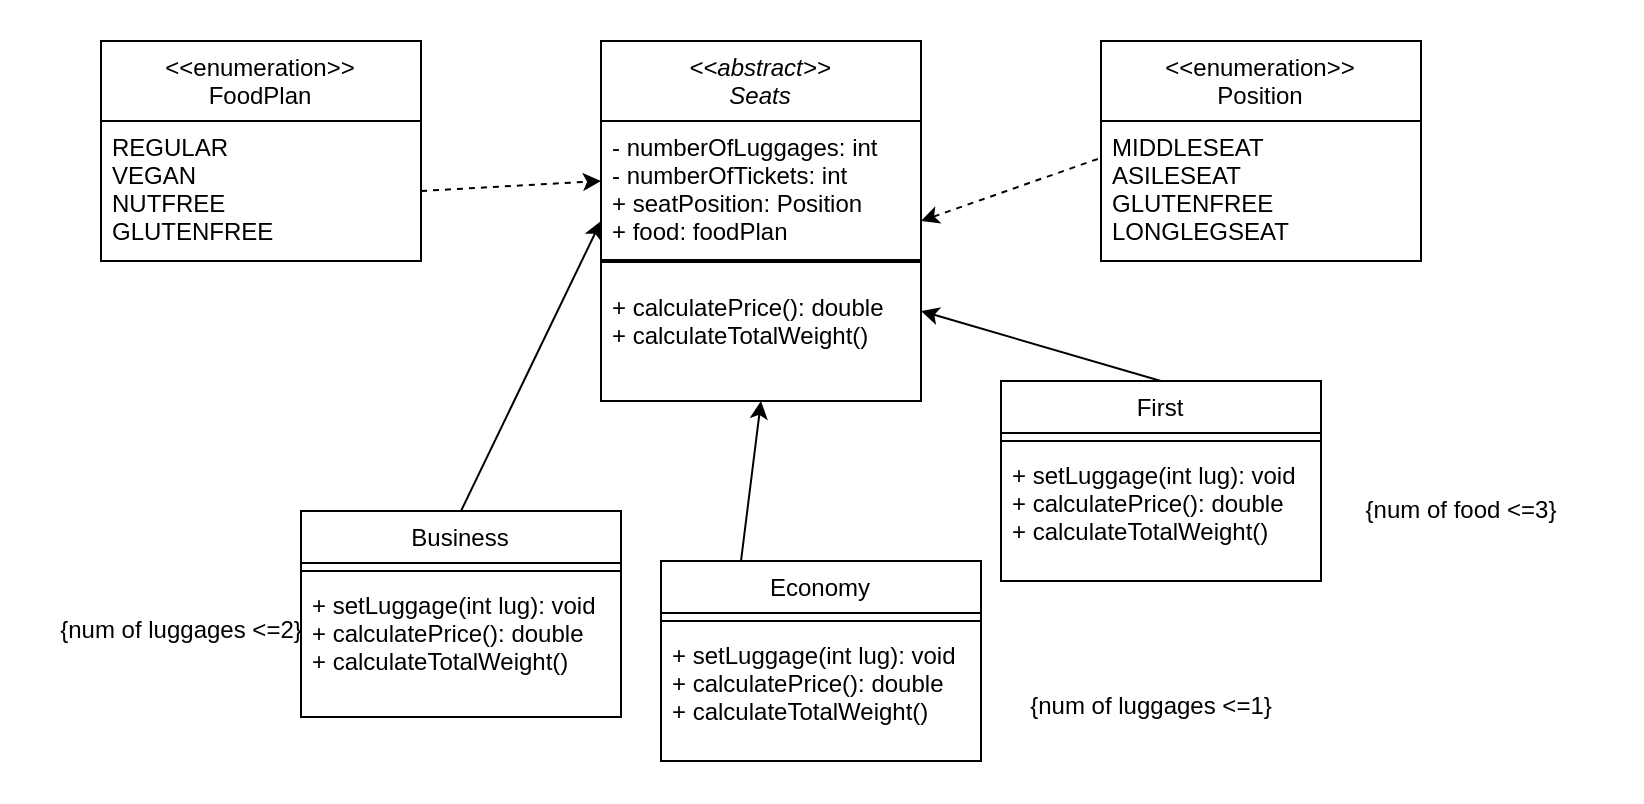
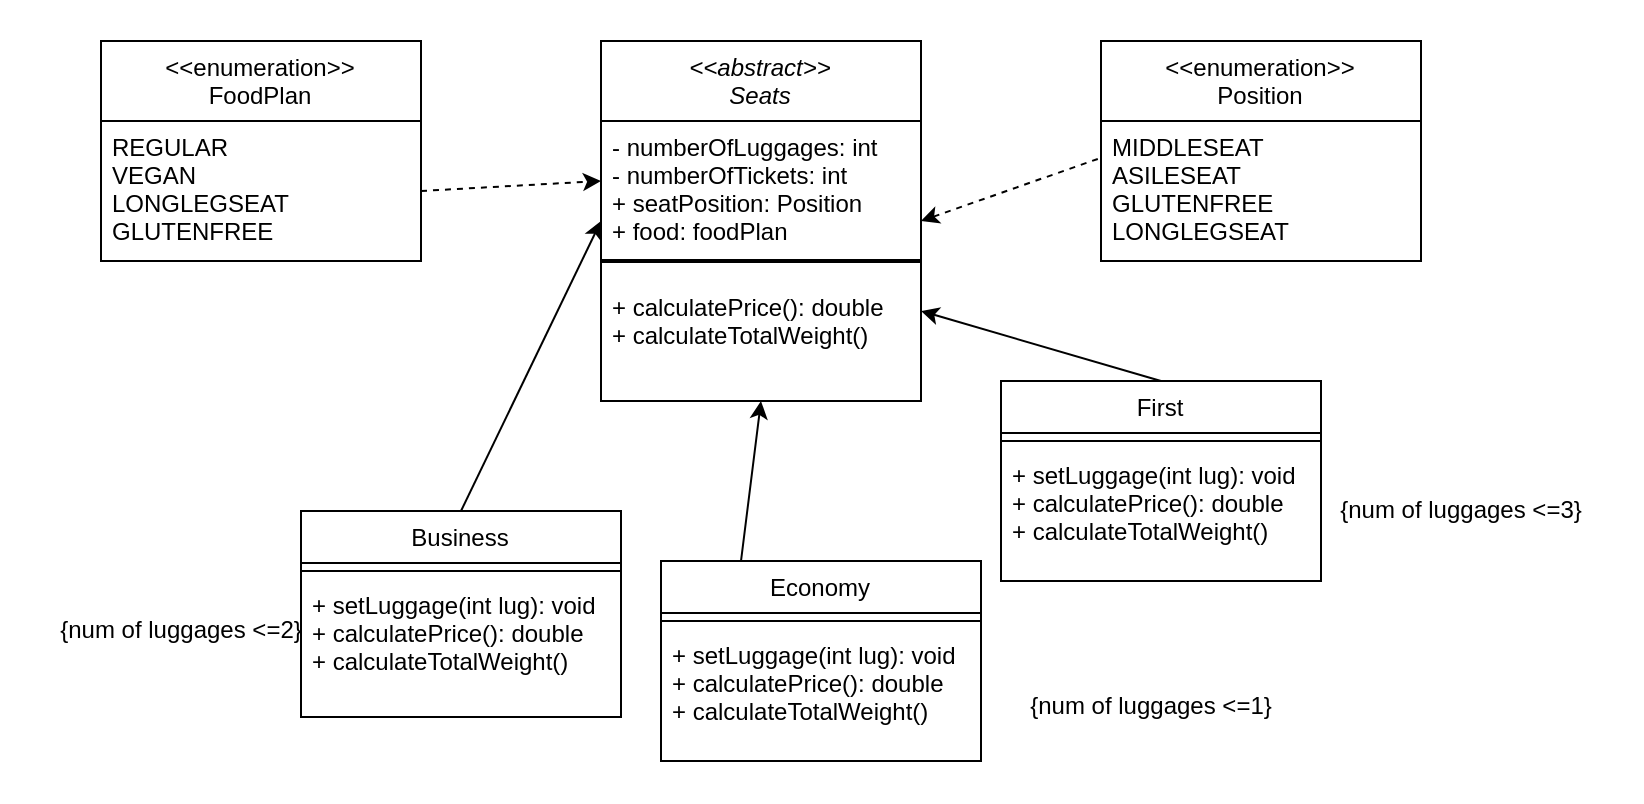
node "REGULAR VEGAN NUTFREE GLUTENFREE": label "REGULAR VEGAN NUTFREE GLUTENFREE" -> "REGULAR VEGAN LONGLEGSEAT GLUTENFREE"
node "{num of food <=3}": label "{num of food <=3}" -> "{num of luggages <=3}"
